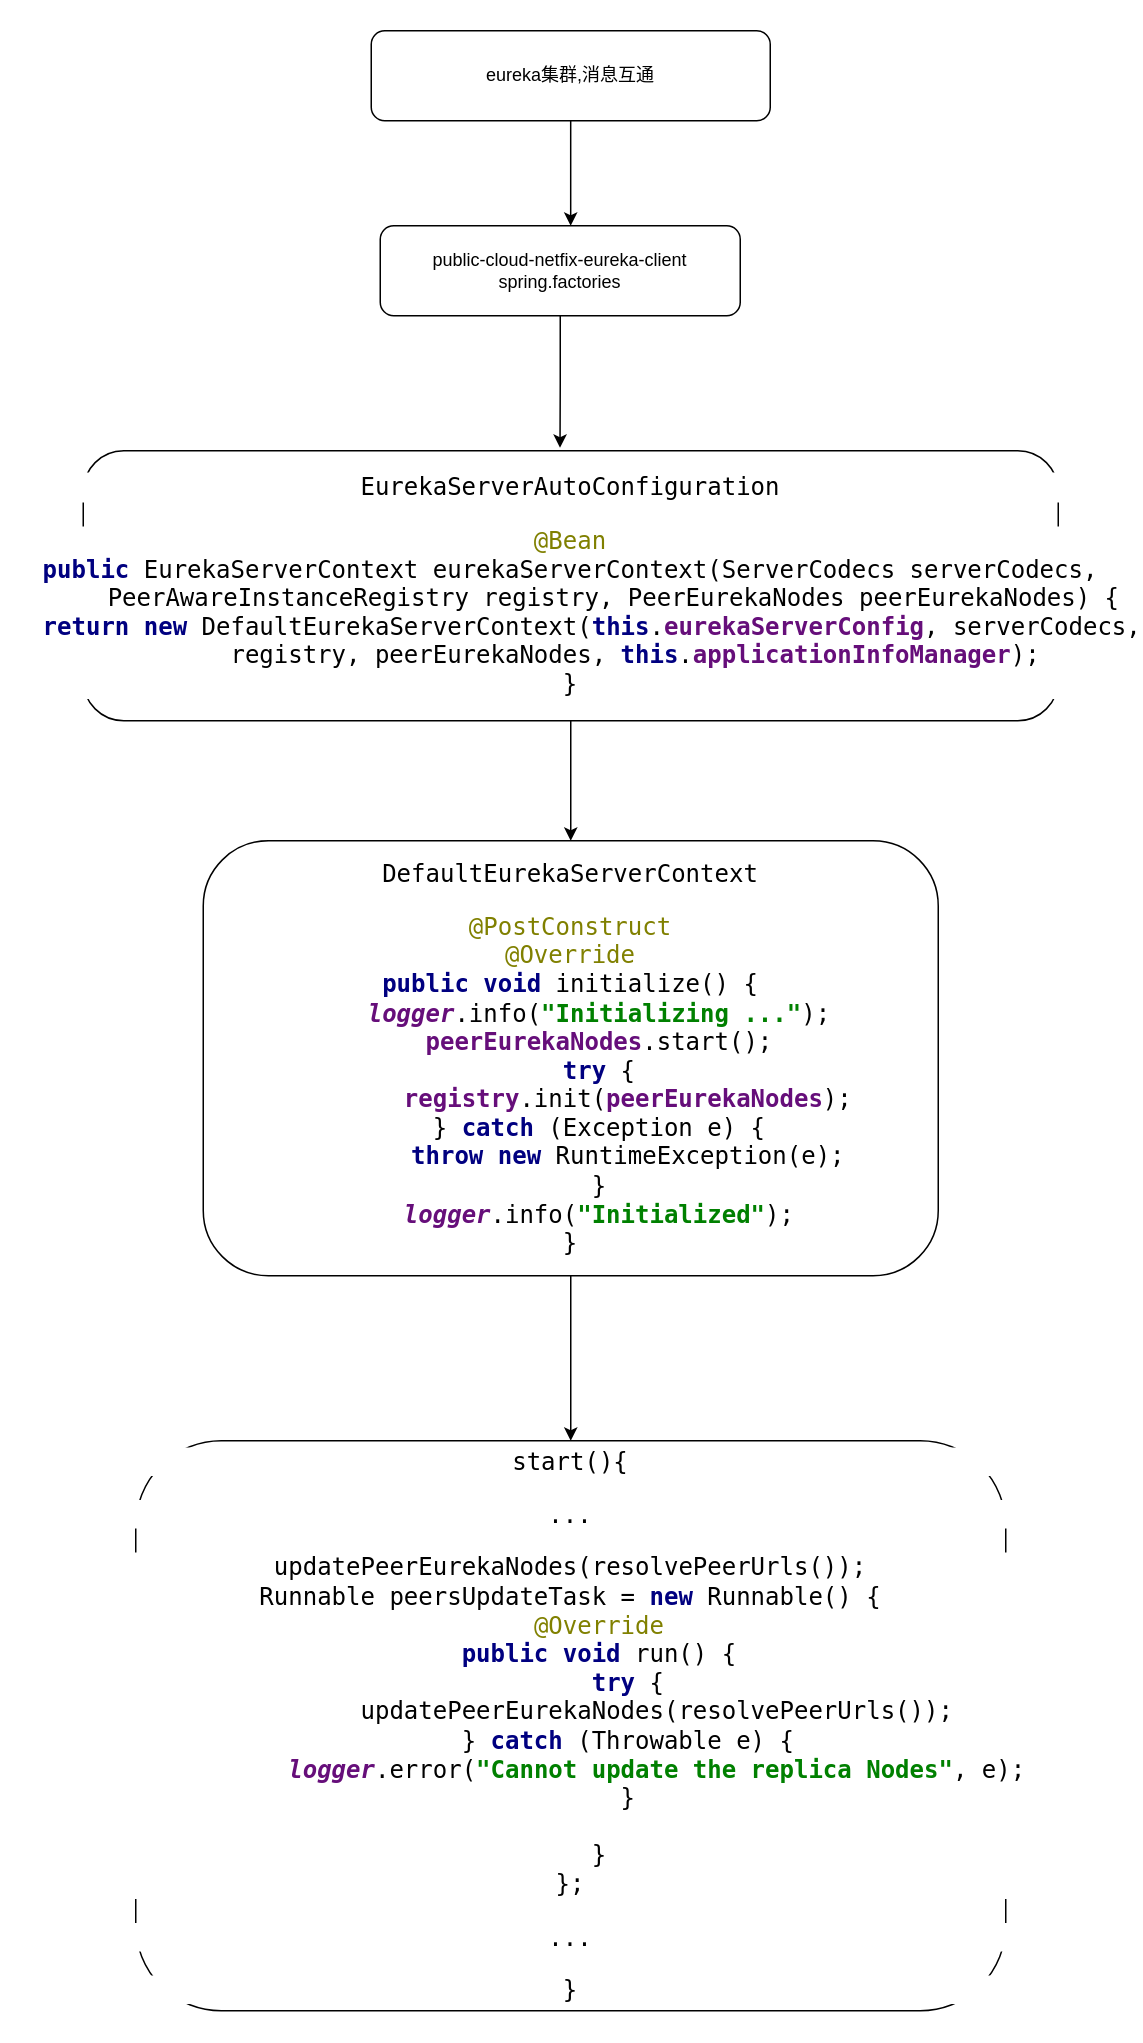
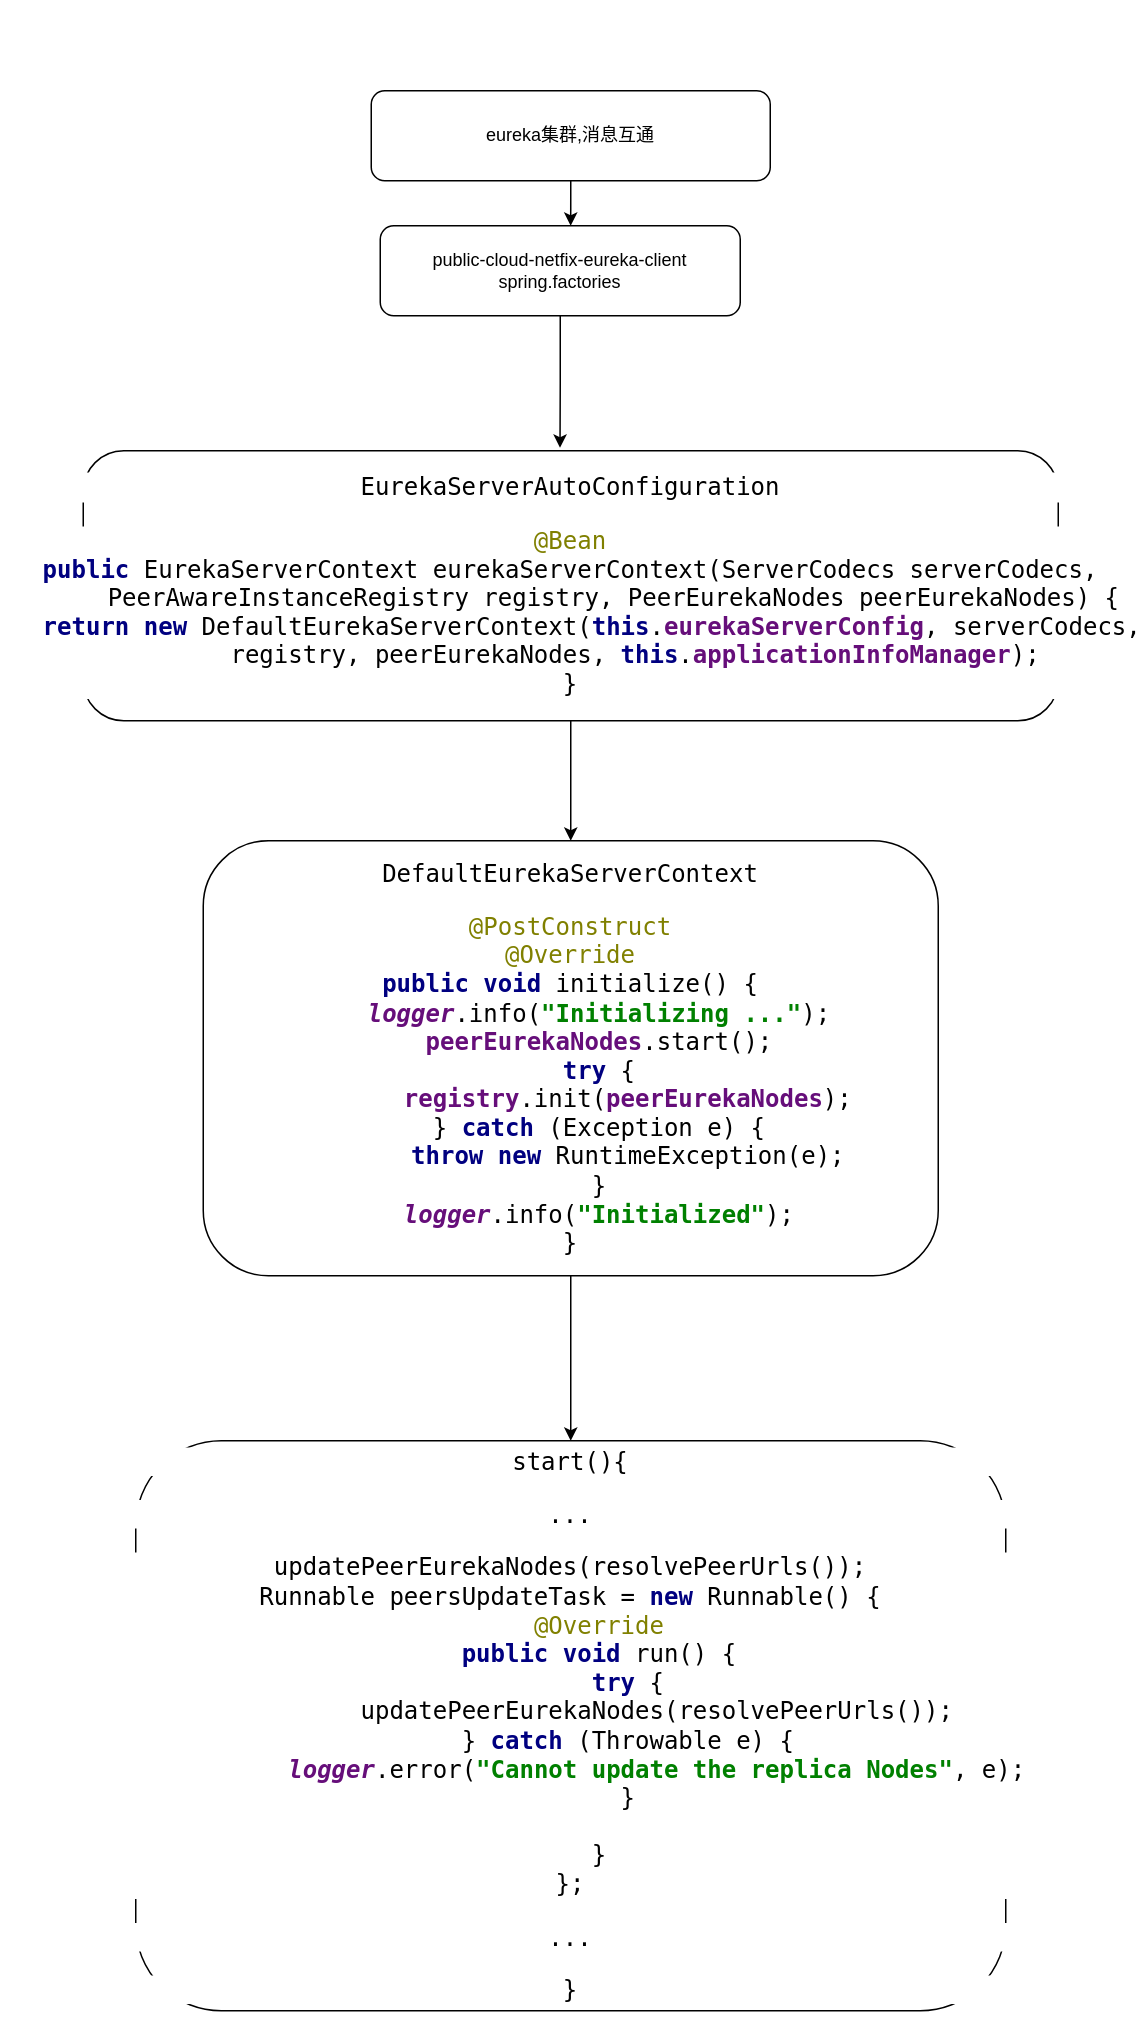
node "eureka集群,消息互通": moved (571, 76) -> (571, 136)
